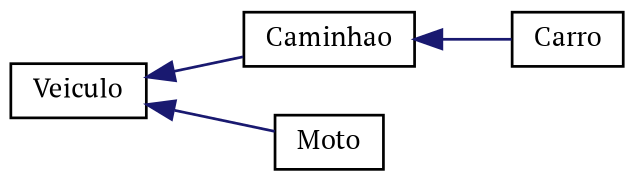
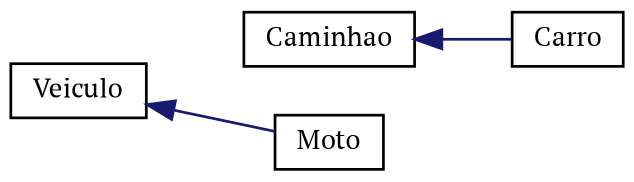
edge "Caminhao" -> "Veiculo": removed
